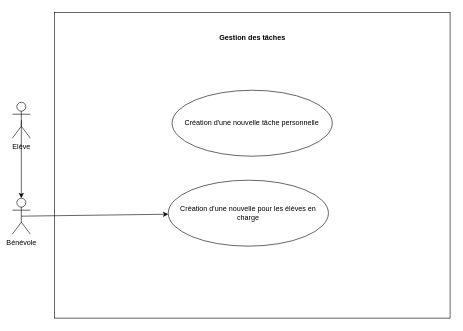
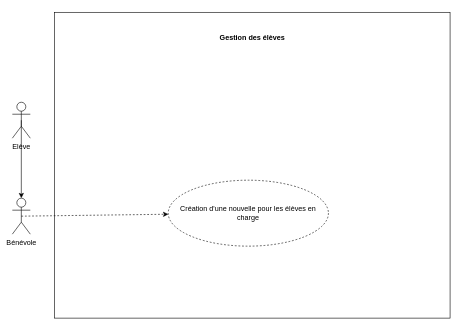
node "Gestion des tâches": label "Gestion des tâches" -> "Gestion des élèves"
node "Création d'une nouvelle tâche personnelle": removed
node "Création d'une nouvelle pour les élèves en charge": style solid -> dashed
edge "Bénévole" -> "Création d'une nouvelle pour les élèves en charge": style solid -> dashed
